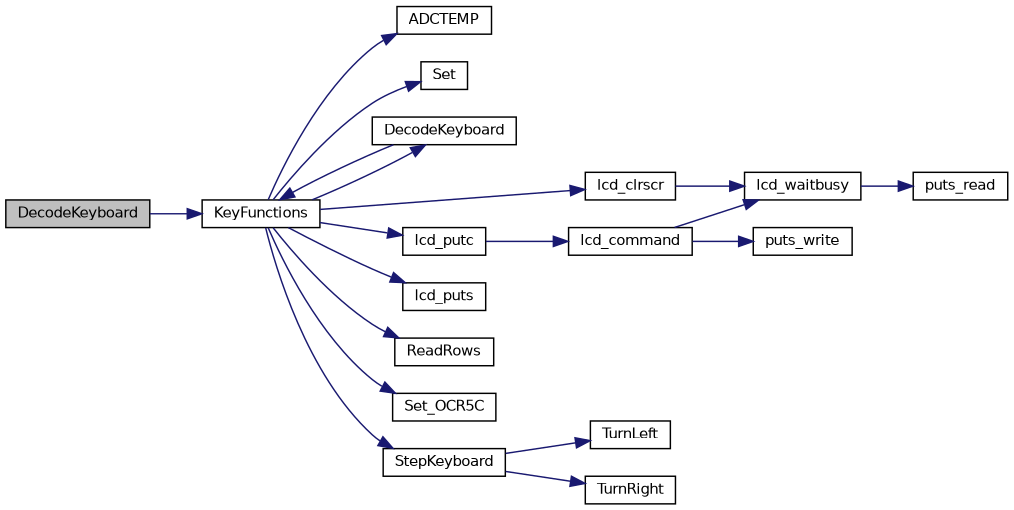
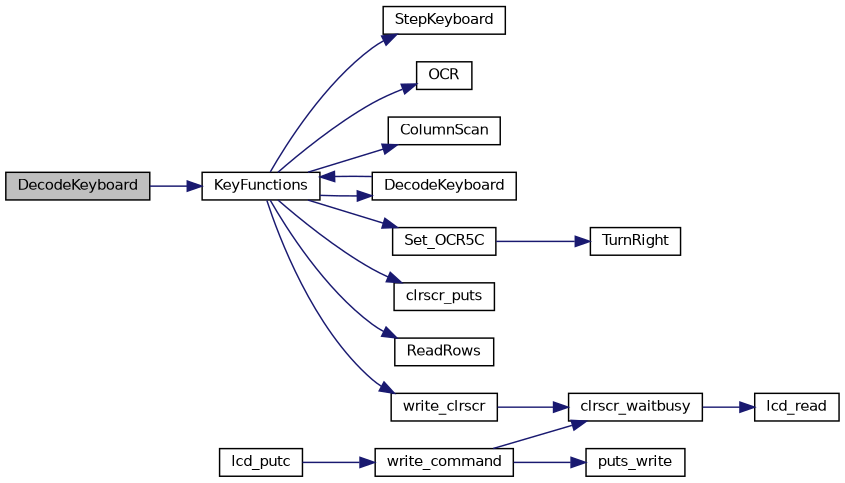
node "ADCTEMP": label "ADCTEMP" -> "OCR"
node "Set": label "Set" -> "ColumnScan"
node "lcd_clrscr": label "lcd_clrscr" -> "write_clrscr"
node "lcd_waitbusy": label "lcd_waitbusy" -> "clrscr_waitbusy"
node "puts_read": label "puts_read" -> "lcd_read"
edge "KeyFunctions" -> "lcd_putc": removed
node "lcd_command": label "lcd_command" -> "write_command"
node "lcd_puts": label "lcd_puts" -> "clrscr_puts"
node "TurnLeft": removed
edge "StepKeyboard" -> "TurnRight": now "Set_OCR5C" -> "TurnRight"
